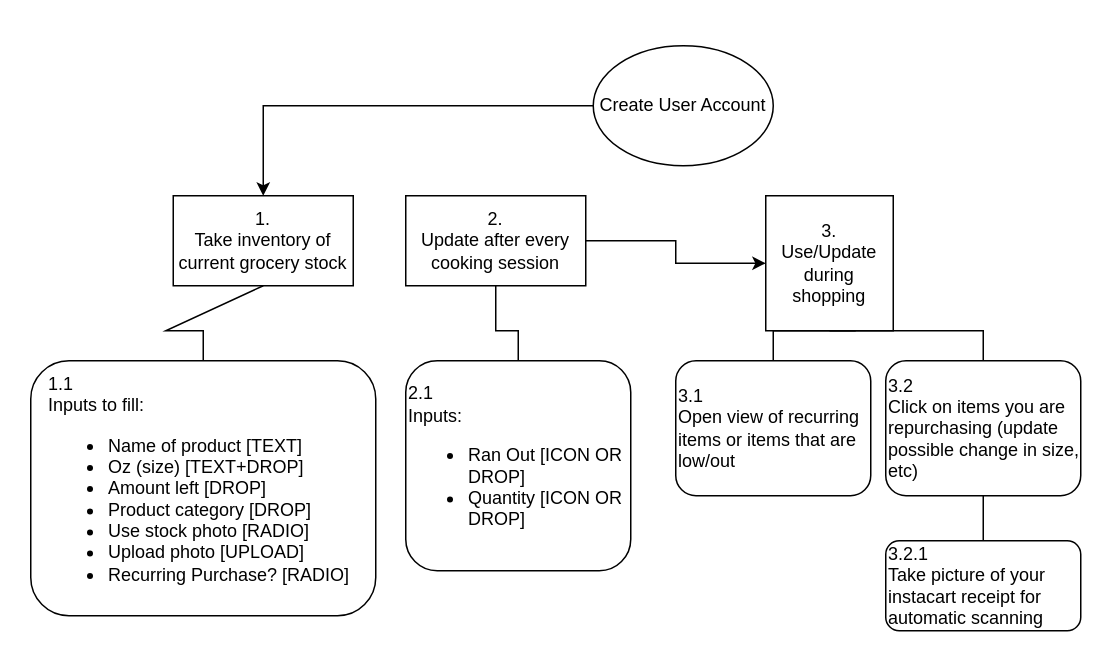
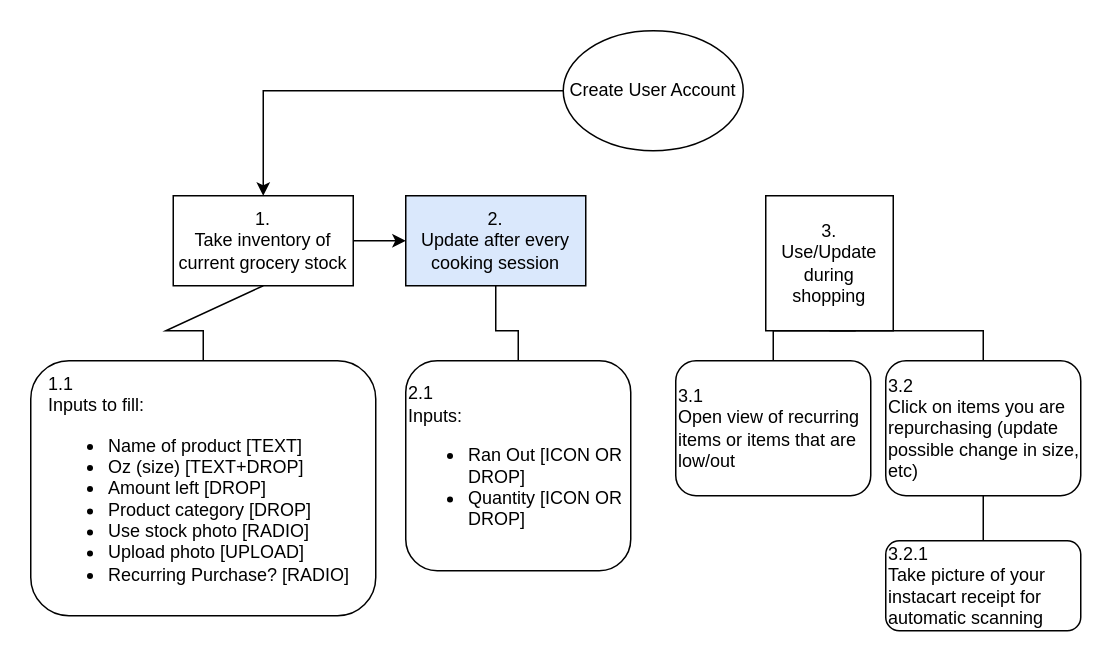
node "Create User Account": moved (683, 106) -> (653, 91)
edge "1. Take inventory of current grocery stock" -> "2. Update after every cooking session": added
node "2. Update after every cooking session": fillcolor #ffffff -> #dae8fc
edge "2. Update after every cooking session" -> "3. Use/Update during shopping": removed
